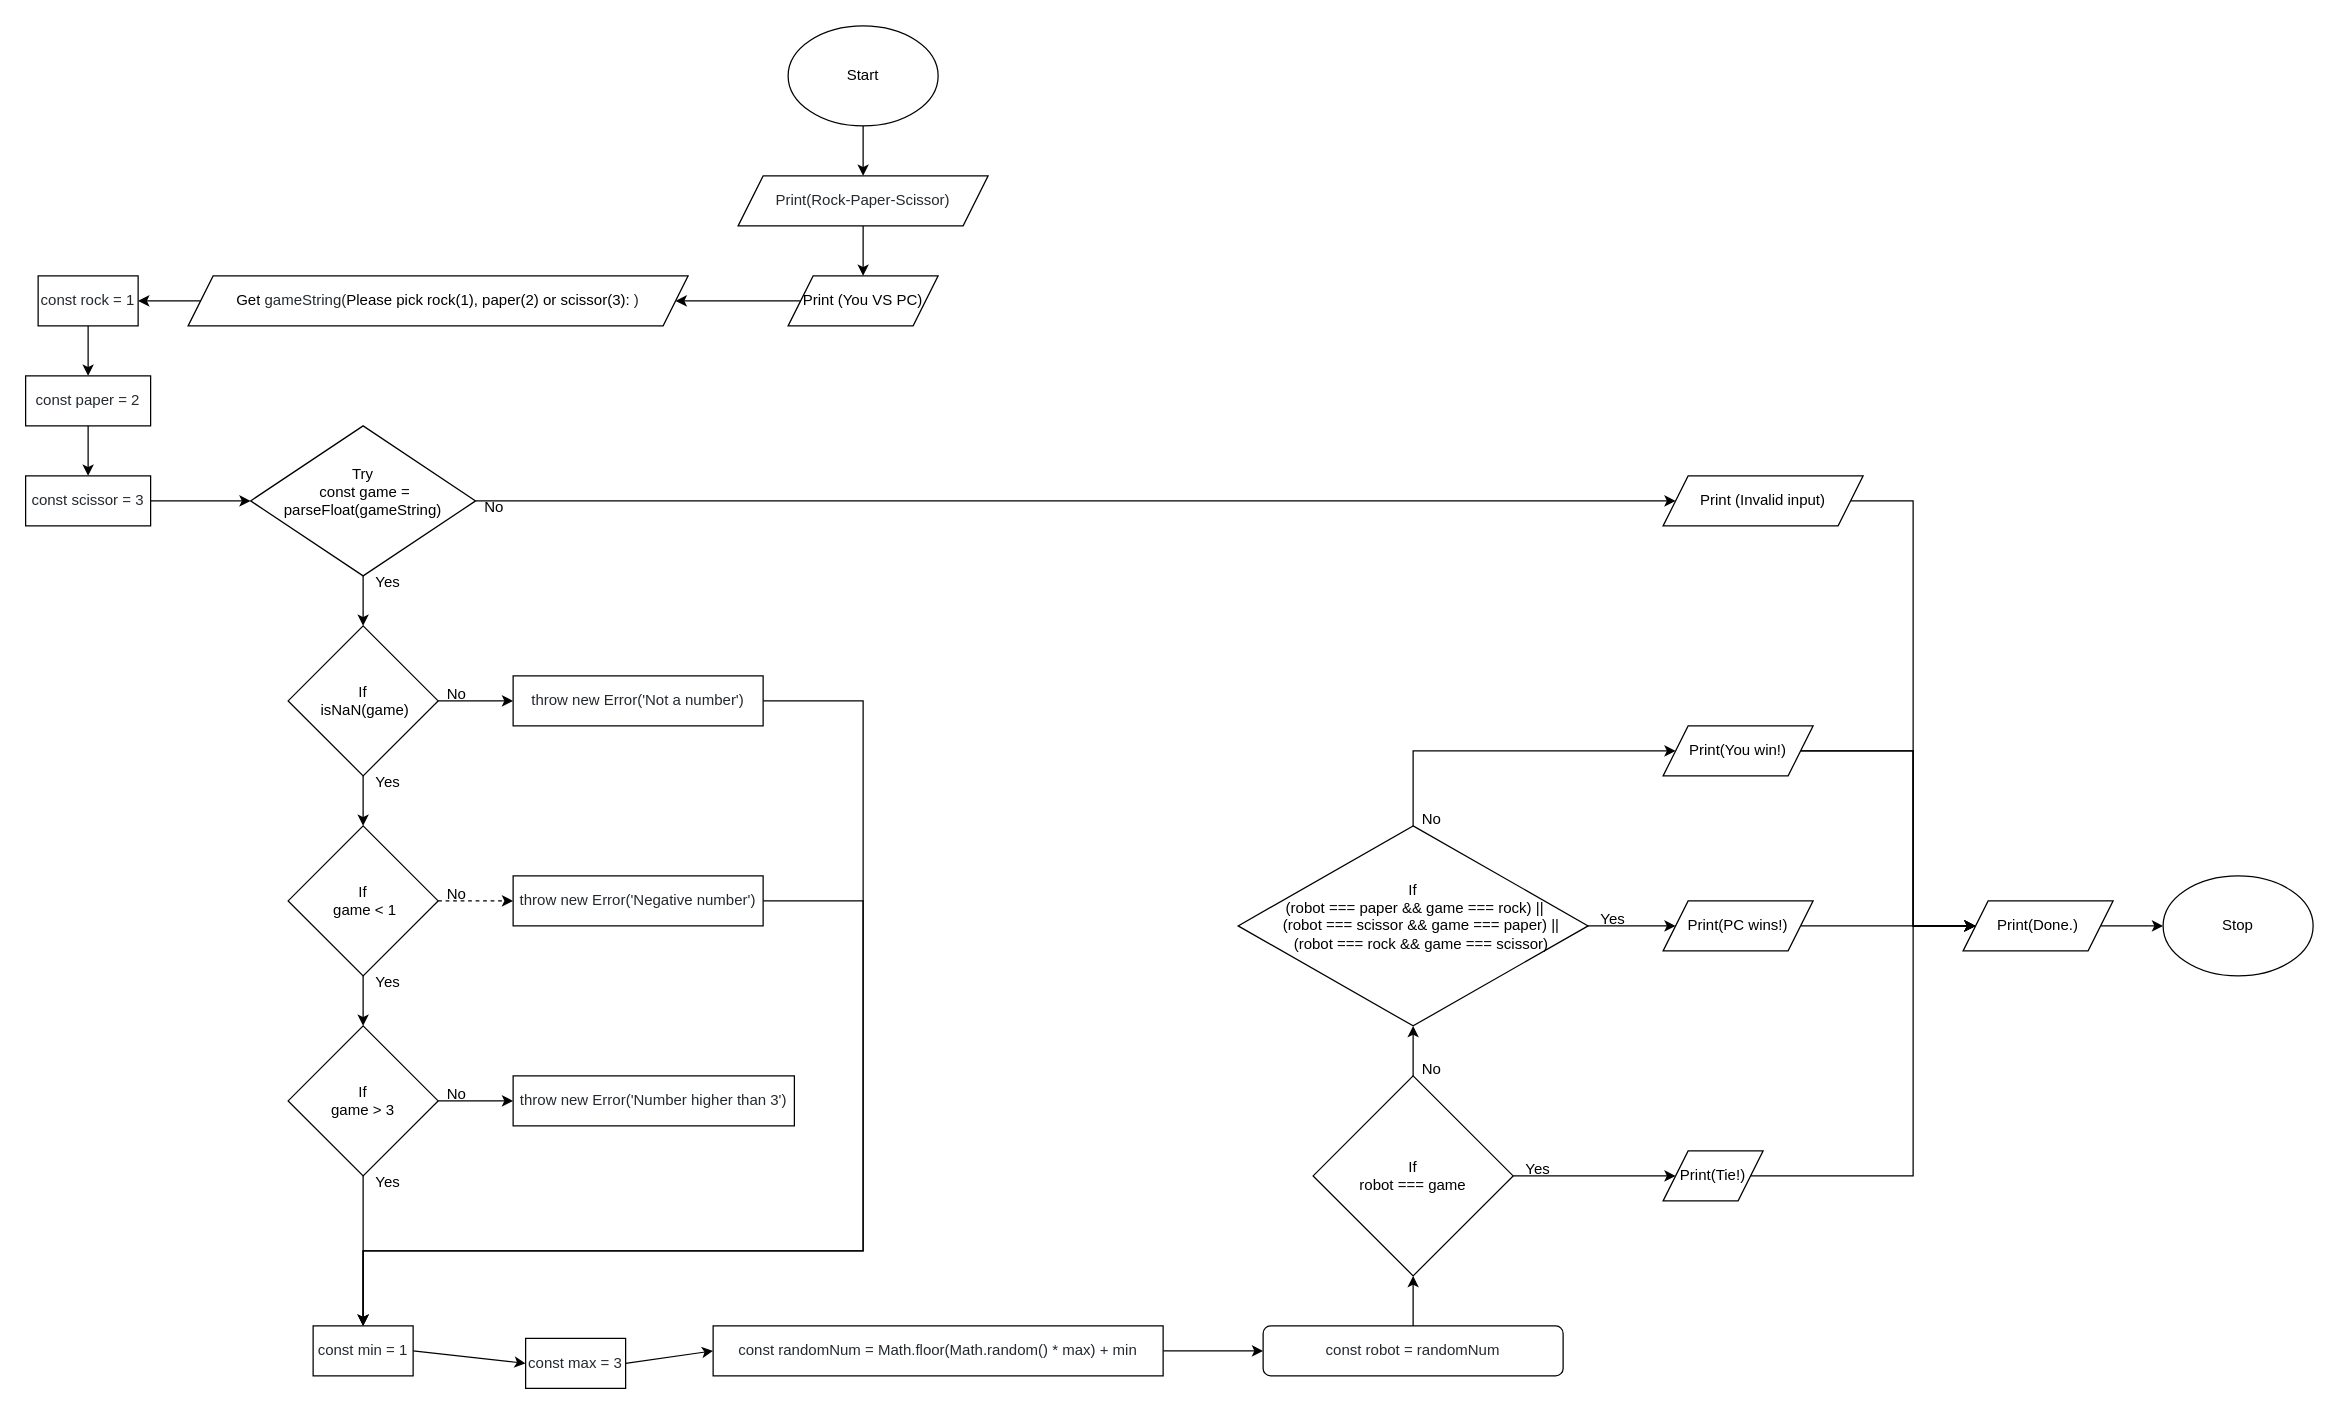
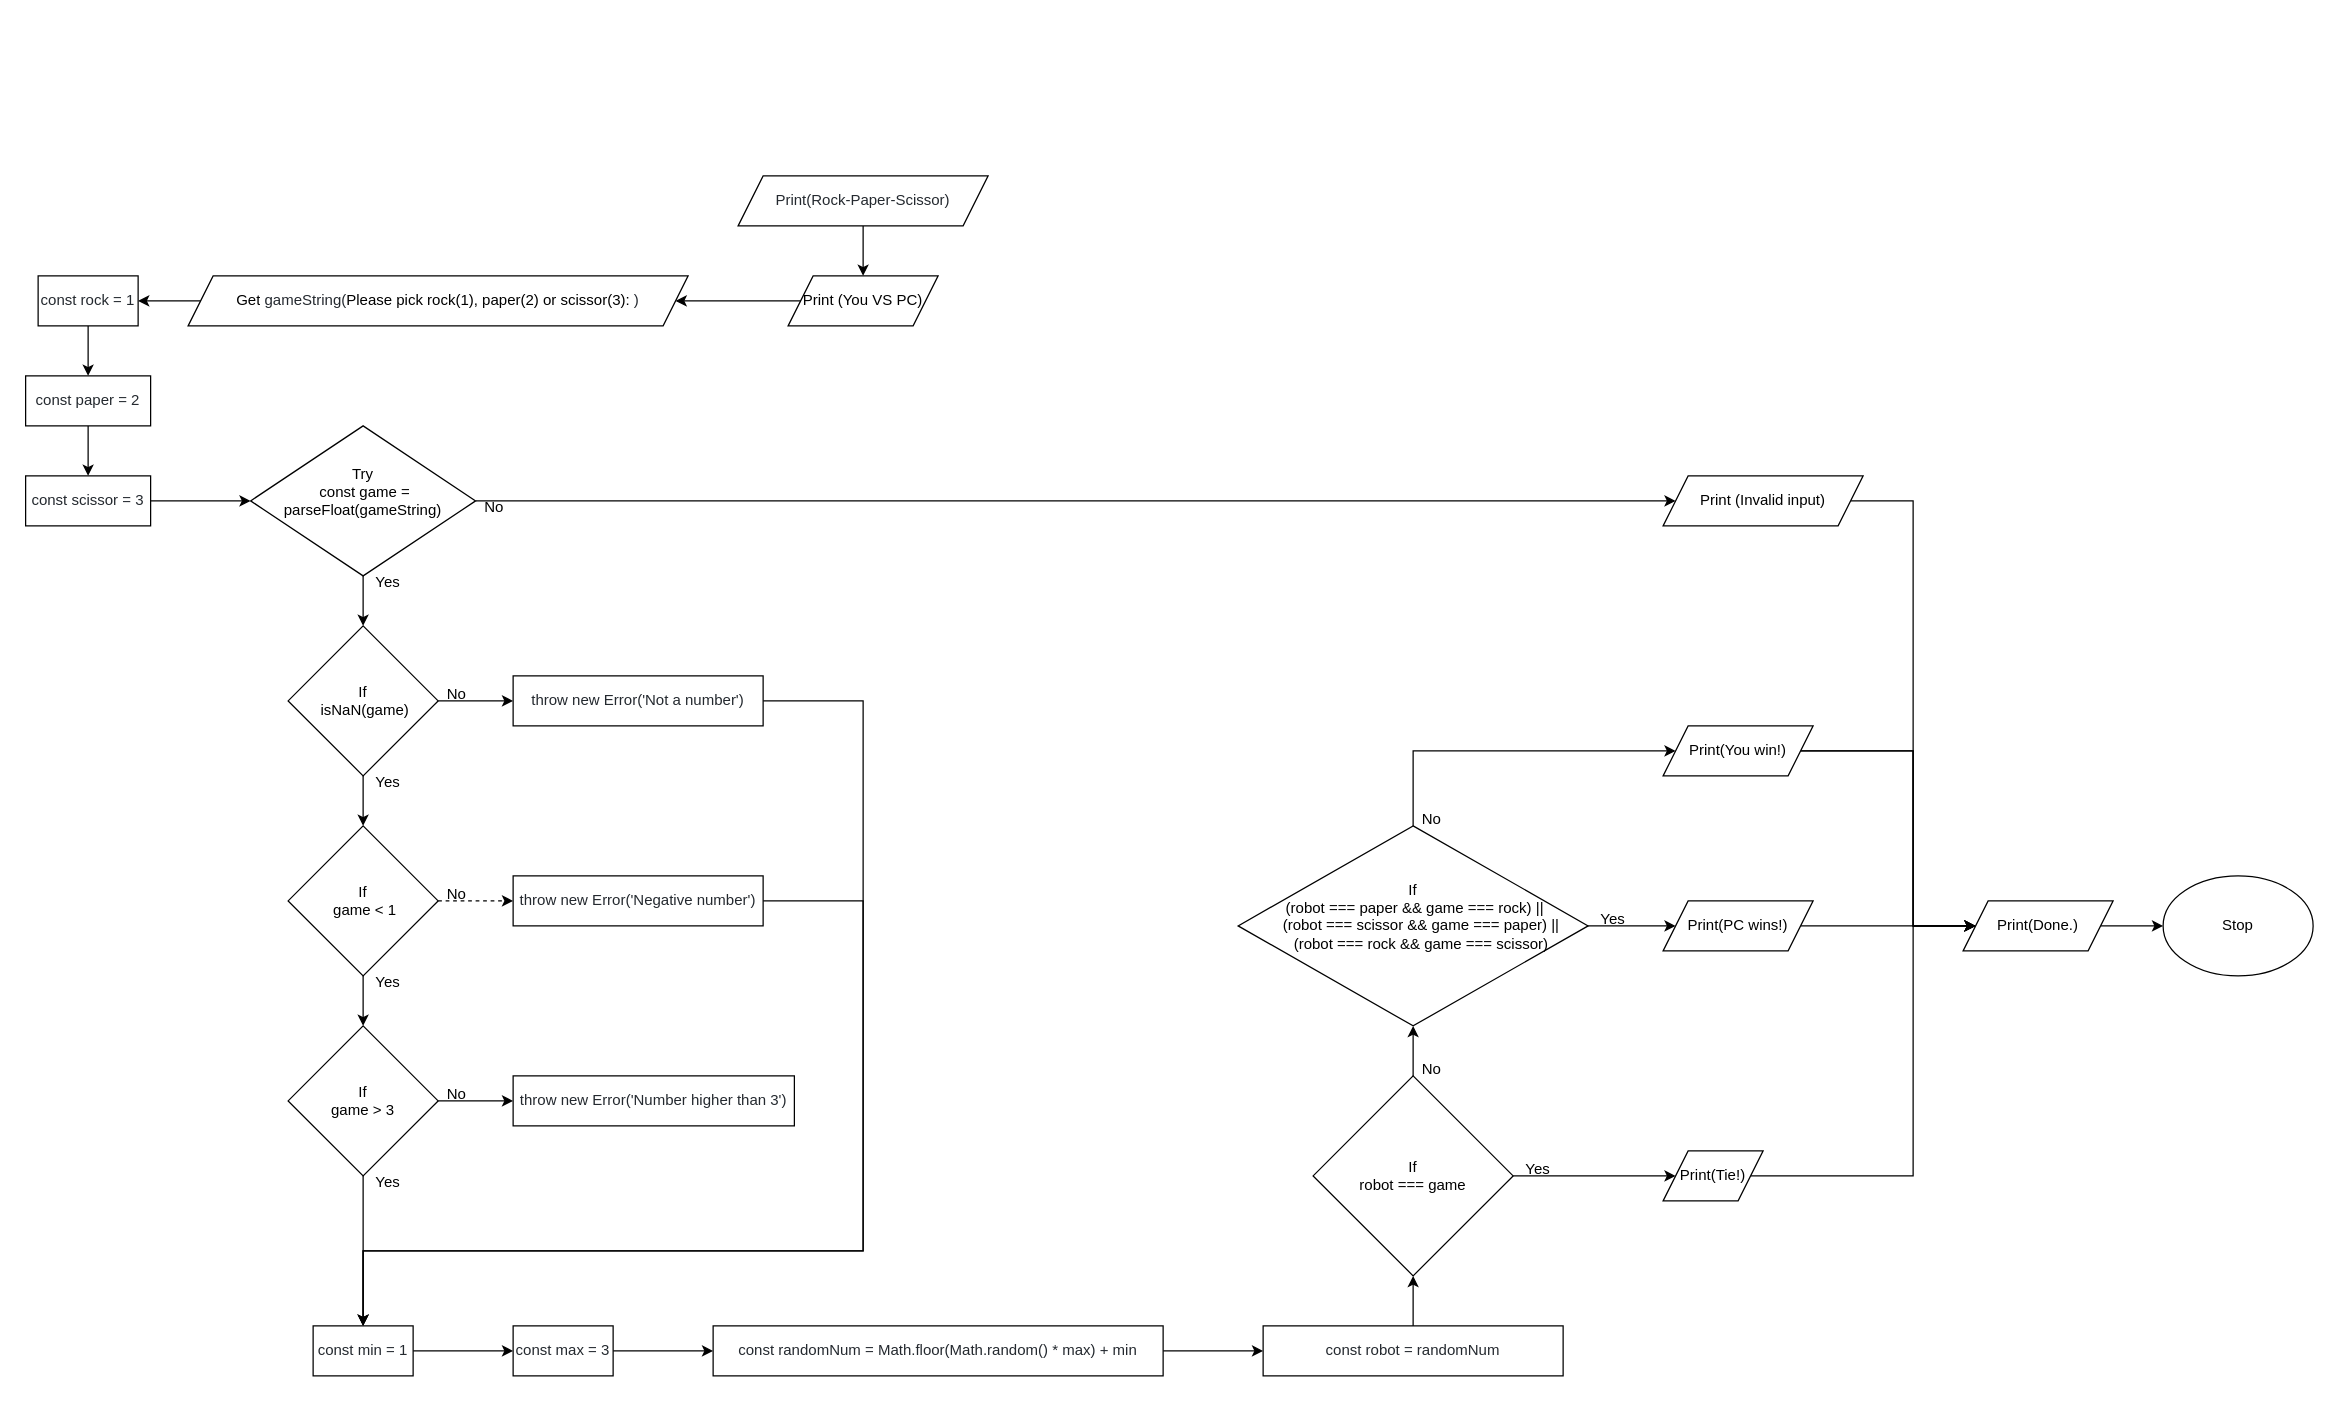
node "Start": removed
edge "Start" -> "Print(Rock-Paper-Scissor)": removed
node "const robot = randomNum": shape rounded rectangle -> rectangle
node "const max = 3": moved (576, 1363) -> (563, 1351)
